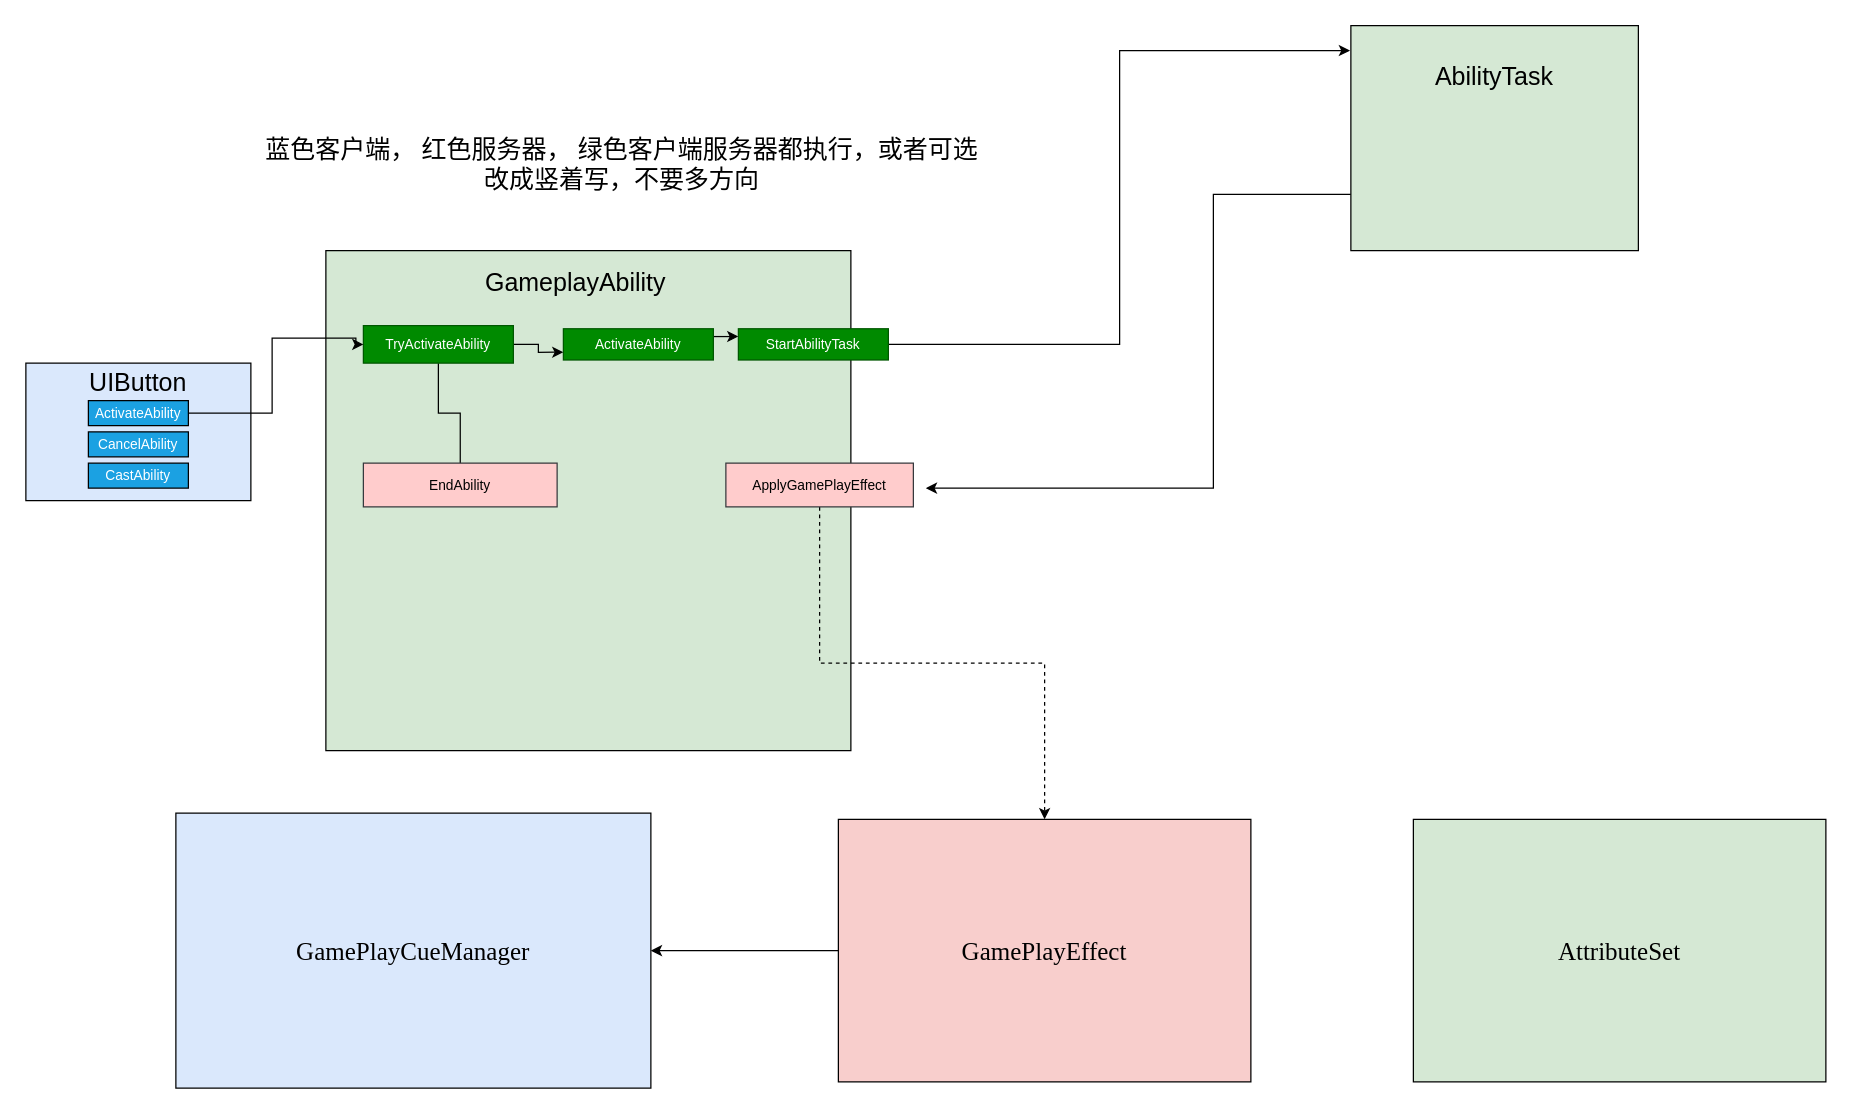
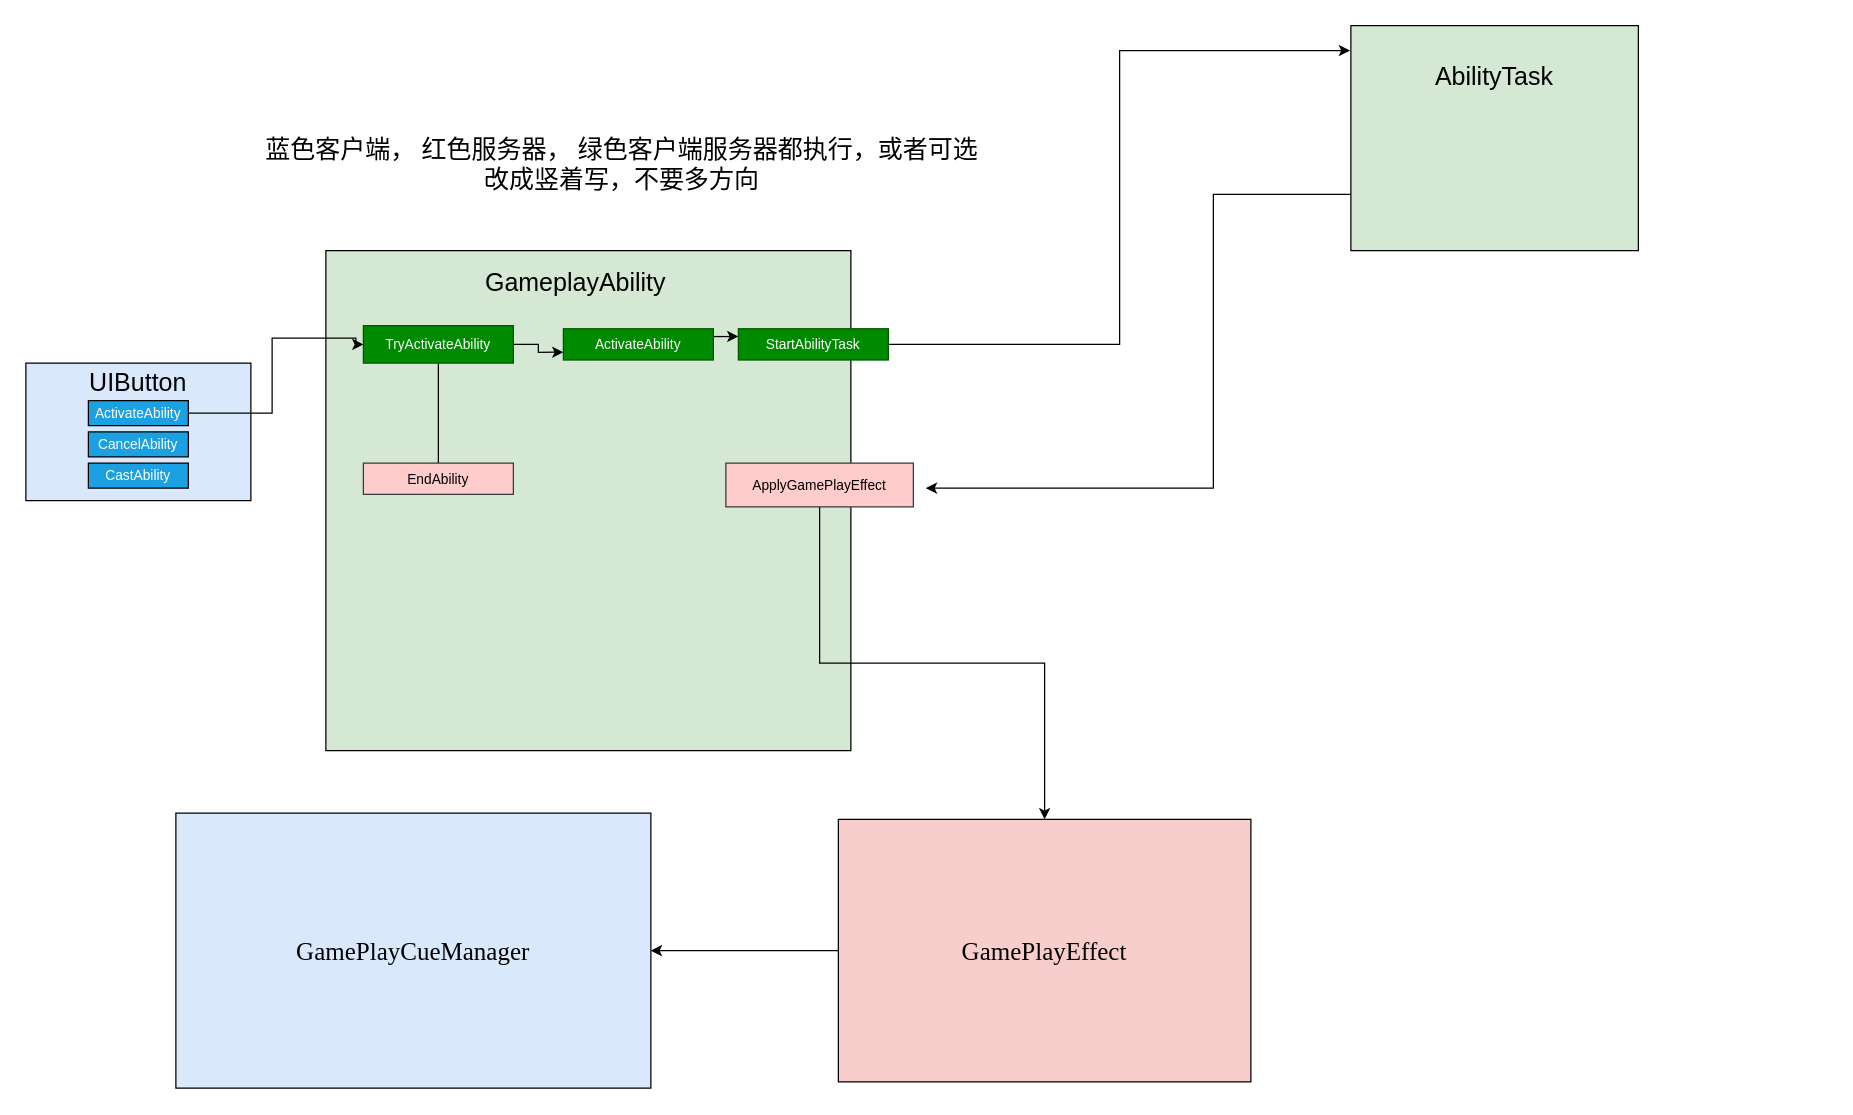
node "EndAbility": size 194x44 -> 150x31
edge "ApplyGamePlayEffect" -> "GamePlayEffect": style dashed -> solid
node "AttributeSet": removed
